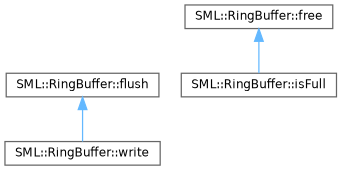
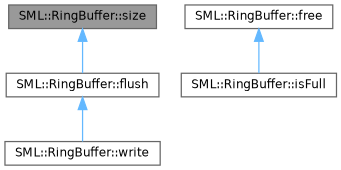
node "SML::RingBuffer::size": added
